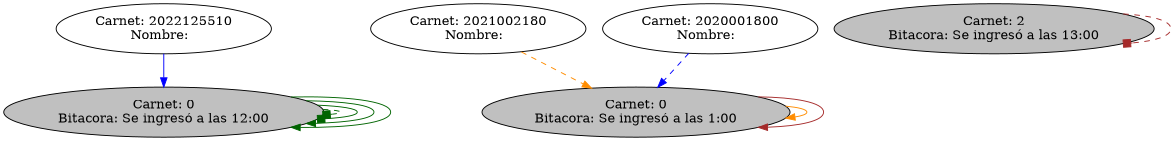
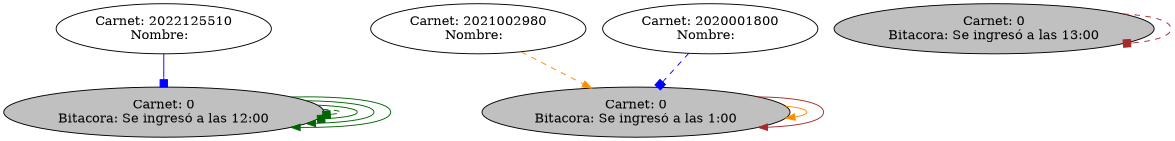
node "Carnet: 2021002180 Nombre:": label "Carnet: 2021002180 Nombre:" -> "Carnet: 2021002980 Nombre:"
node "Carnet: 2 Bitacora: Se ingresó a las 13:00": label "Carnet: 2 Bitacora: Se ingresó a las 13:00" -> "Carnet: 0 Bitacora: Se ingresó a las 13:00"
edge "Carnet: 2022125510 Nombre:" -> "Carnet: 0 Bitacora: Se ingresó a las 12:00": arrowhead normal -> box
edge "Carnet: 2020001800 Nombre:" -> "Carnet: 0 Bitacora: Se ingresó a las 1:00": arrowhead normal -> box
